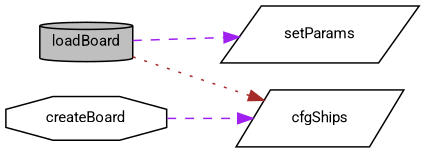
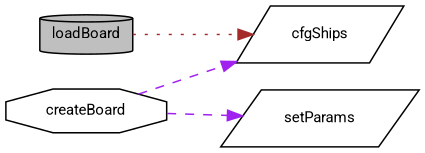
edge "loadBoard" -> "setParams": now "createBoard" -> "setParams"
